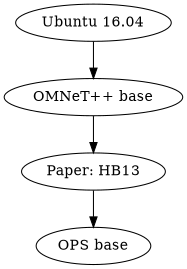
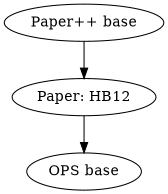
node "Ubuntu 16.04": removed
node "OMNeT++ base": label "OMNeT++ base" -> "Paper++ base"
node "Paper: HB13": label "Paper: HB13" -> "Paper: HB12"
